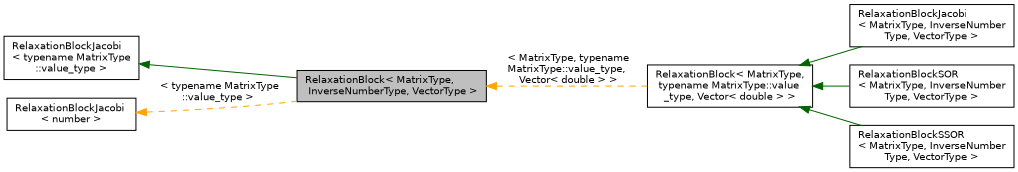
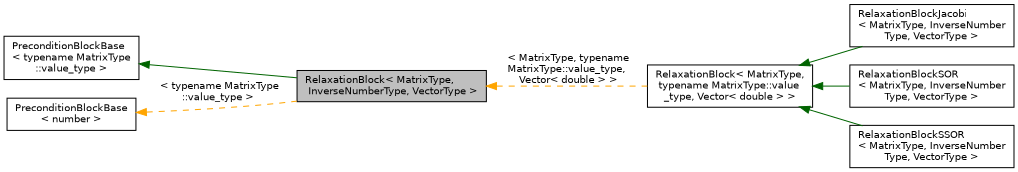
node "RelaxationBlockJacobi < typename MatrixType ::value_type >": label "RelaxationBlockJacobi < typename MatrixType ::value_type >" -> "PreconditionBlockBase < typename MatrixType ::value_type >"
node "RelaxationBlockJacobi < number >": label "RelaxationBlockJacobi < number >" -> "PreconditionBlockBase < number >"
